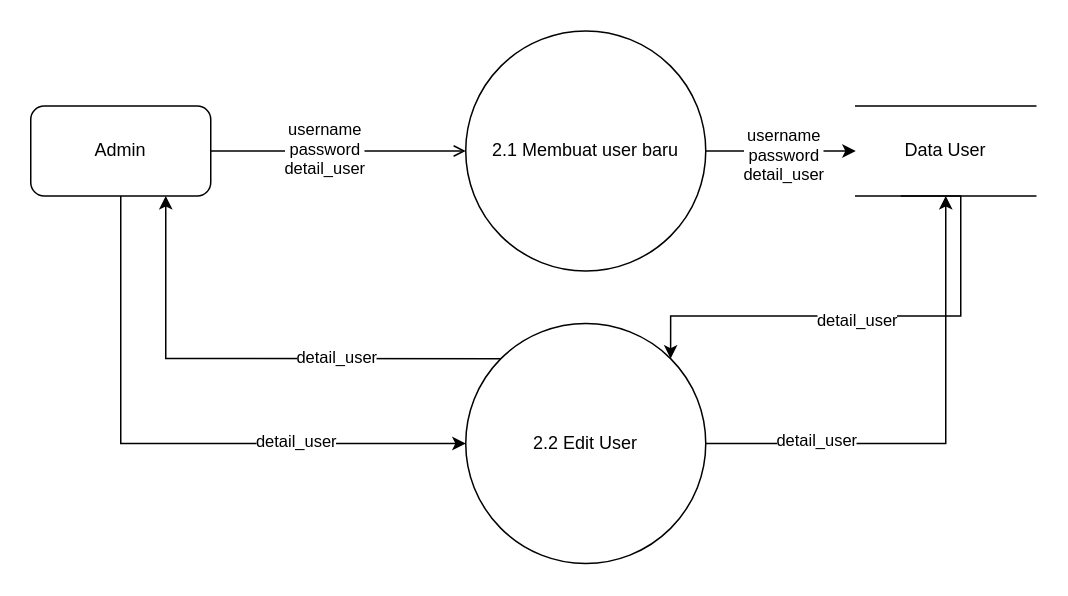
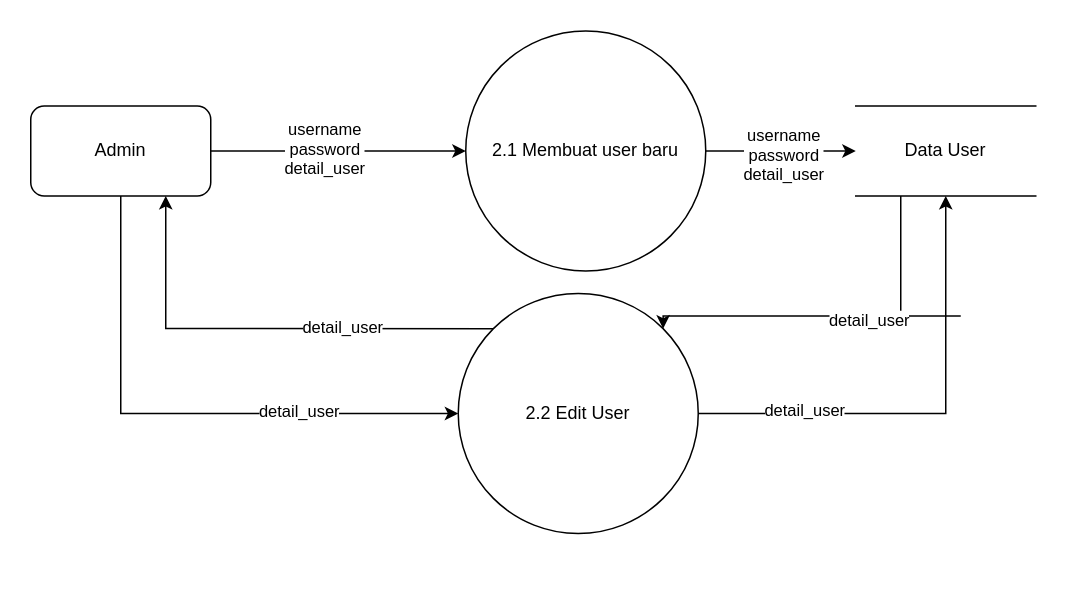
edge "Admin" -> "2.1 Membuat user baru": arrowhead open -> classic
node "2.2 Edit User": moved (586, 443) -> (578, 413)
